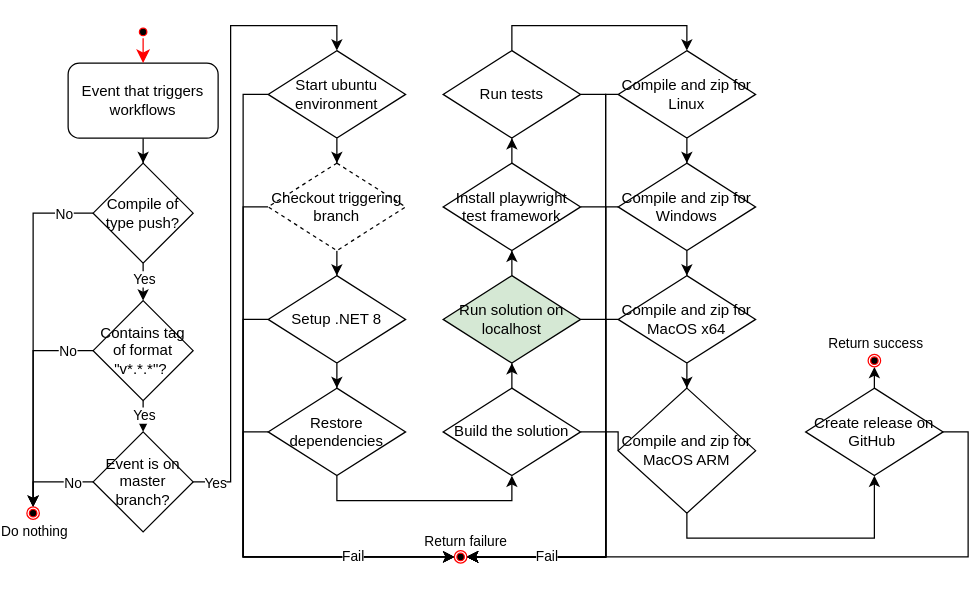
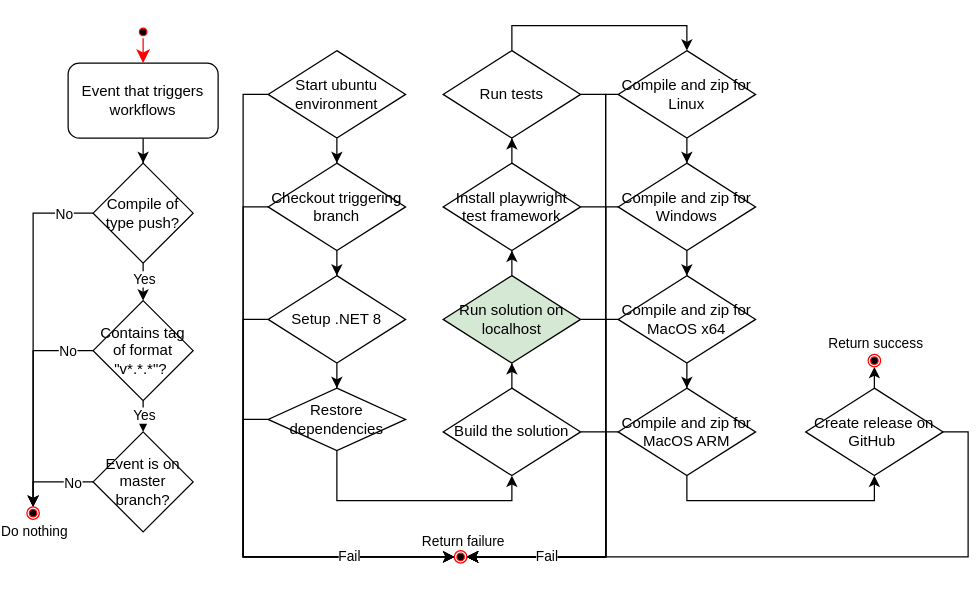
node "Checkout triggering branch": style dashed -> solid
edge "Event is on master branch?" -> "Start ubuntu environment": removed, label "Yes"
node "Restore dependencies": size 138x88 -> 138x63
node "Compile and zip for MacOS ARM": size 138x125 -> 138x88
